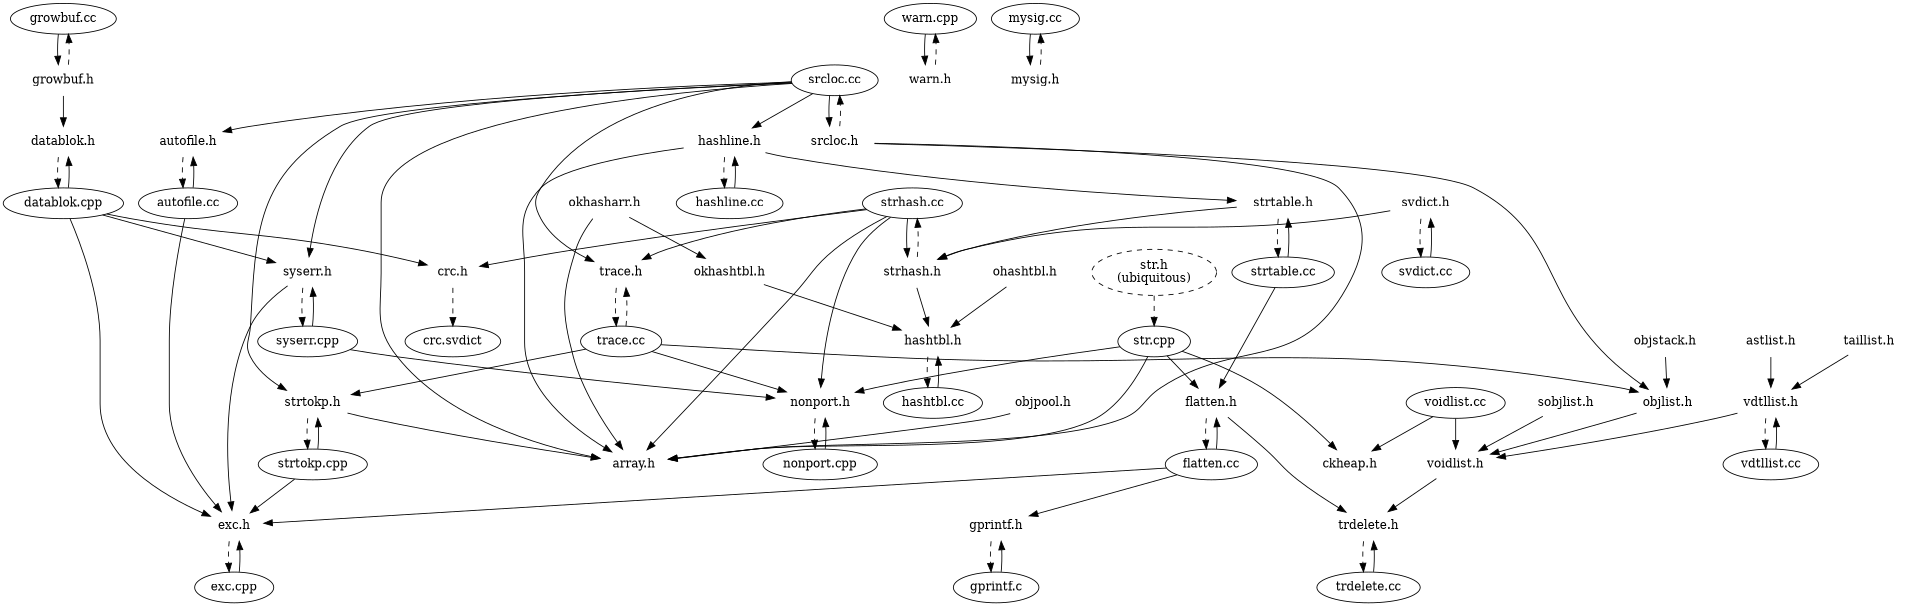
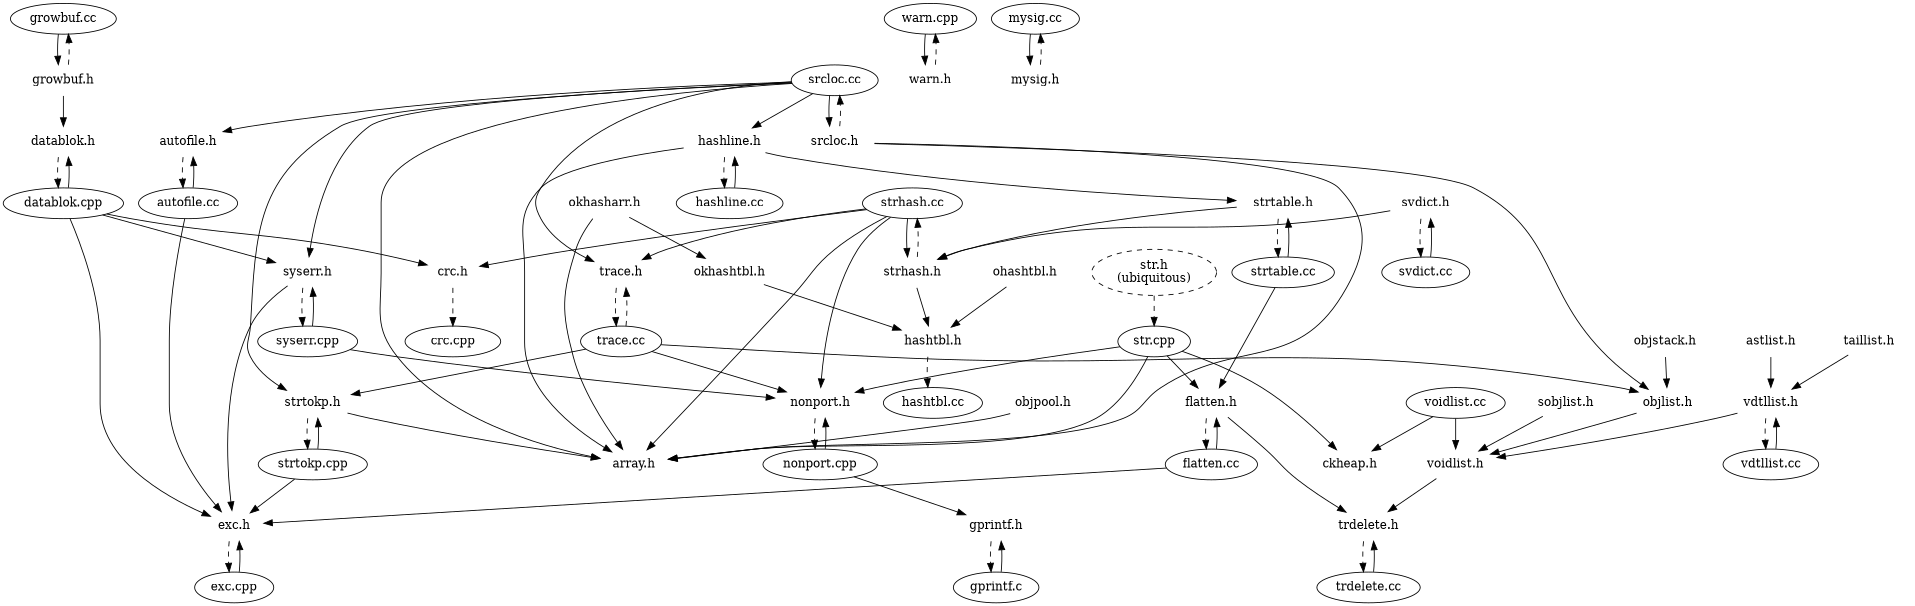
node "crc.svdict": label "crc.svdict" -> "crc.cpp"
edge "hashtbl.cc" -> "hashtbl.h": removed
edge "flatten.cc" -> "gprintf.h": now "nonport.cpp" -> "gprintf.h"
